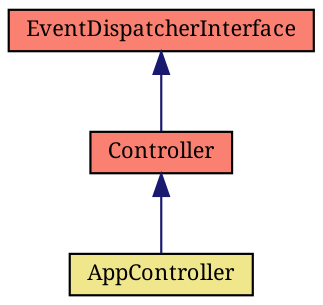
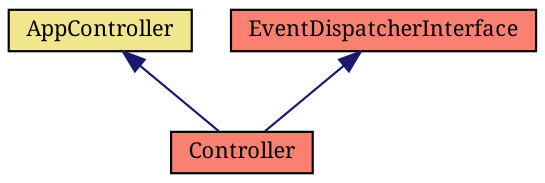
edge "AppController" -> "Controller": reversed
